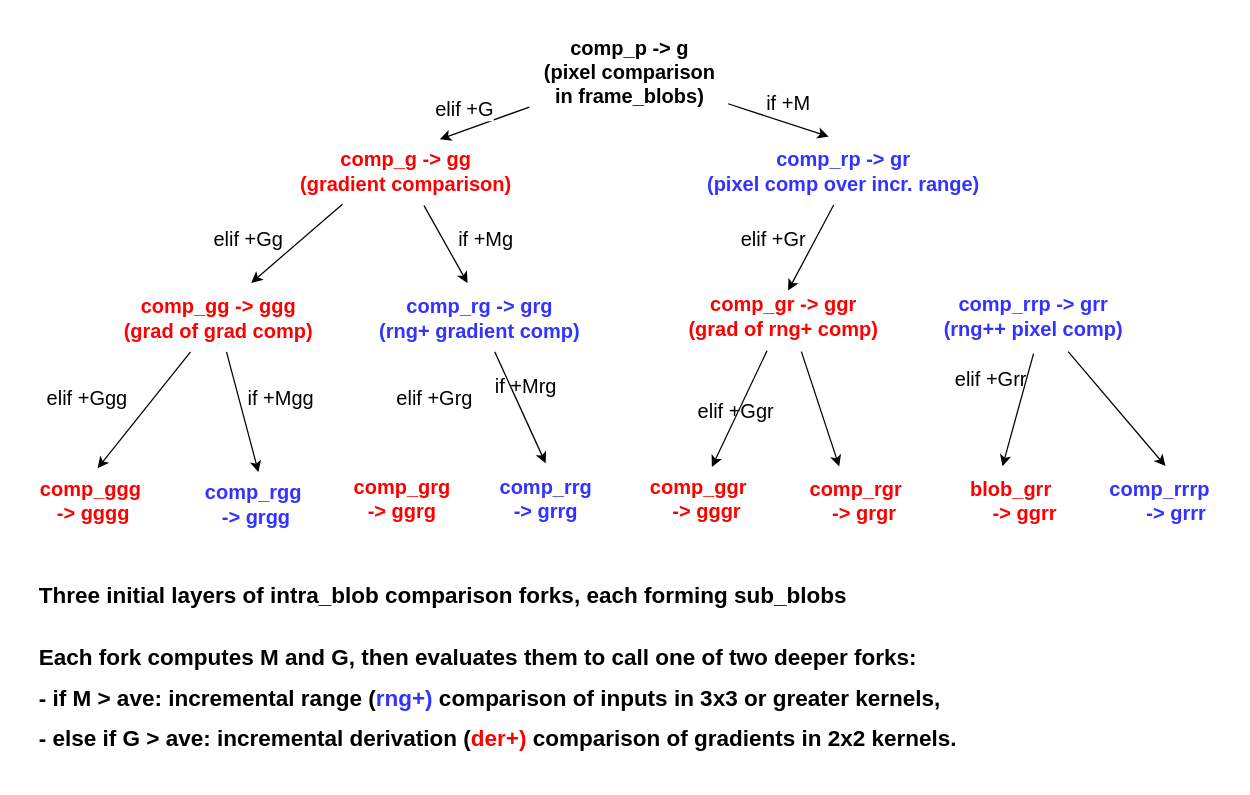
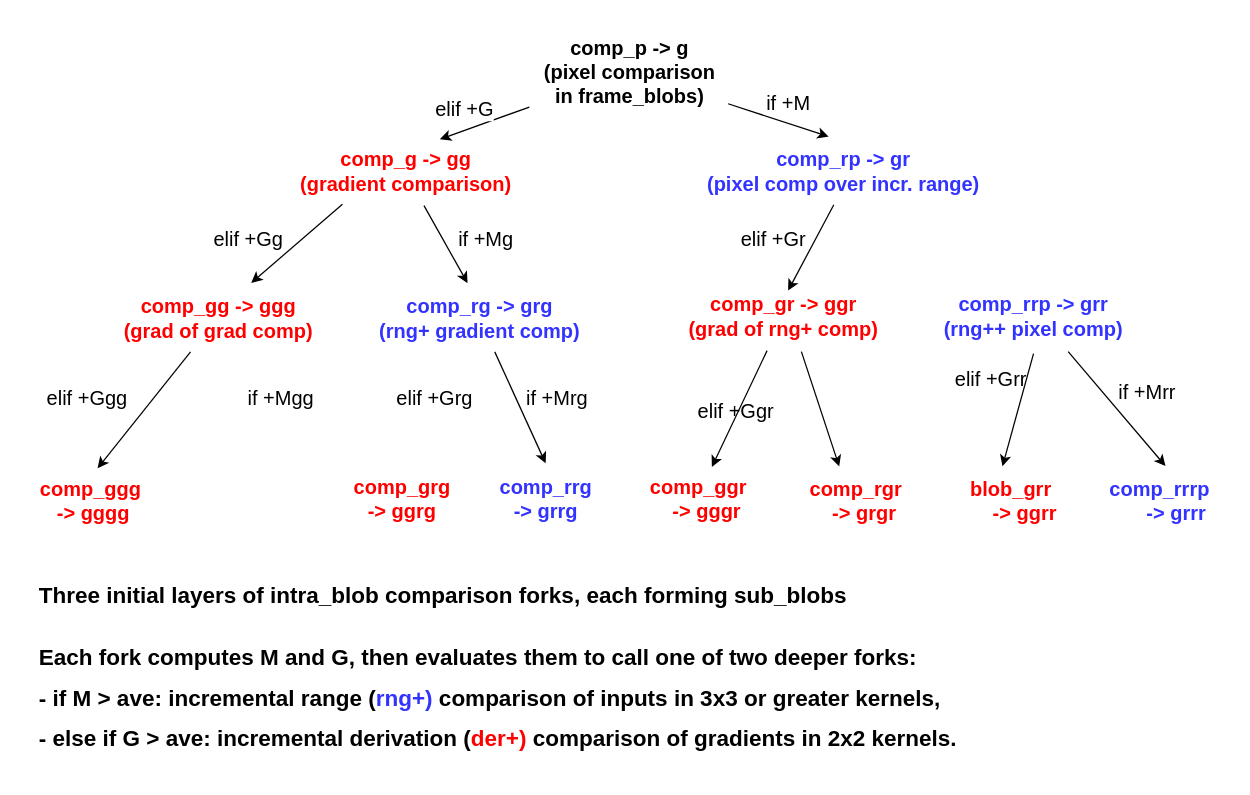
node "if +Mrg": moved (525, 385) -> (556, 398)
node "if +Mrr": added
edge "comp_gg -> ggg (grad of grad comp)" -> "comp_rgg -> grgg": removed
node "comp_rgg -> grgg": removed
